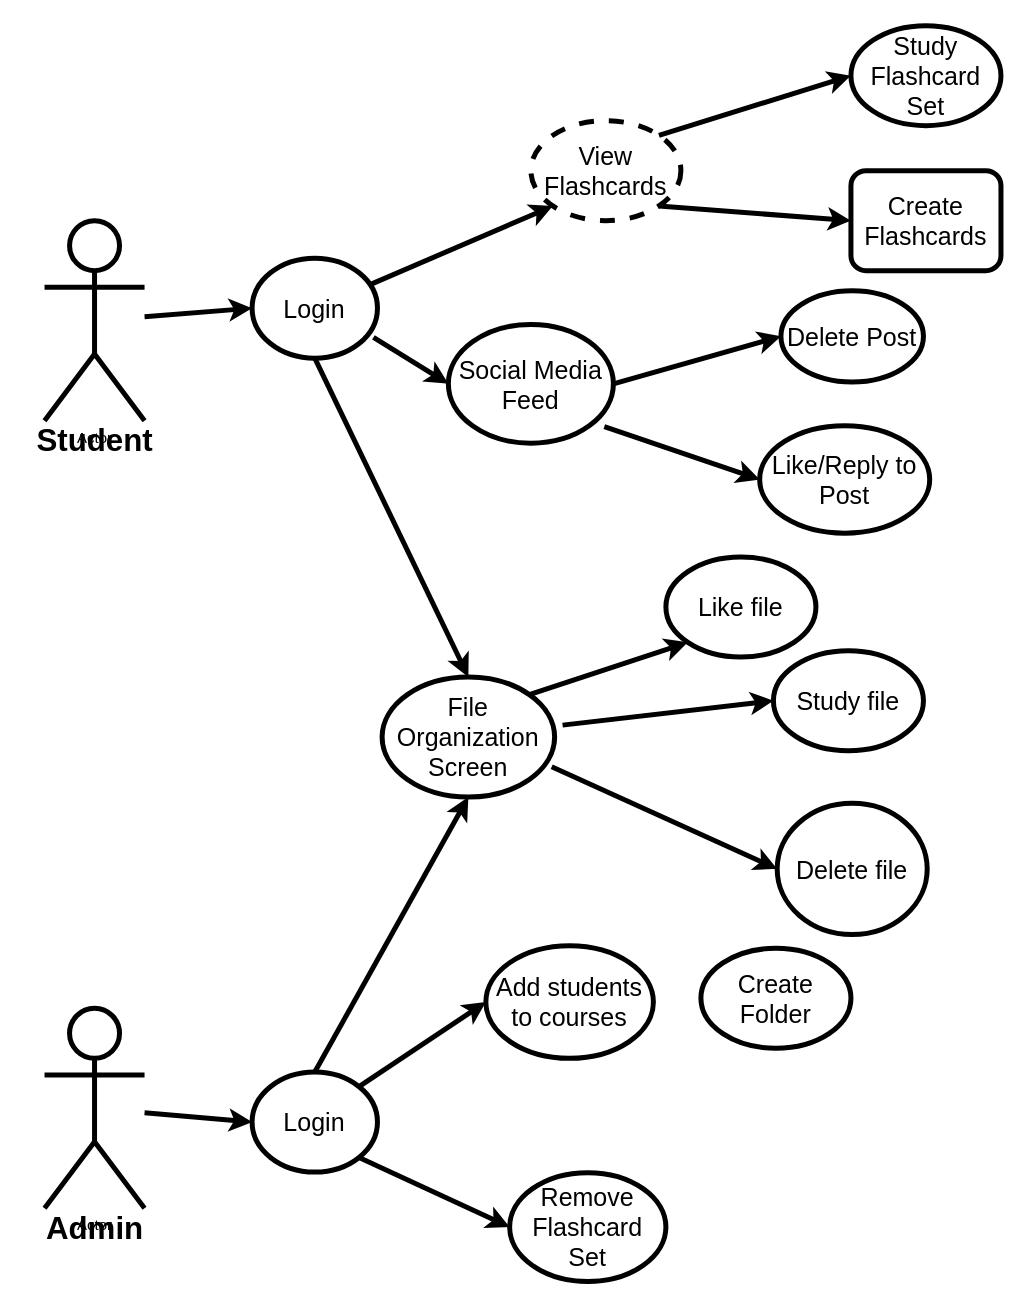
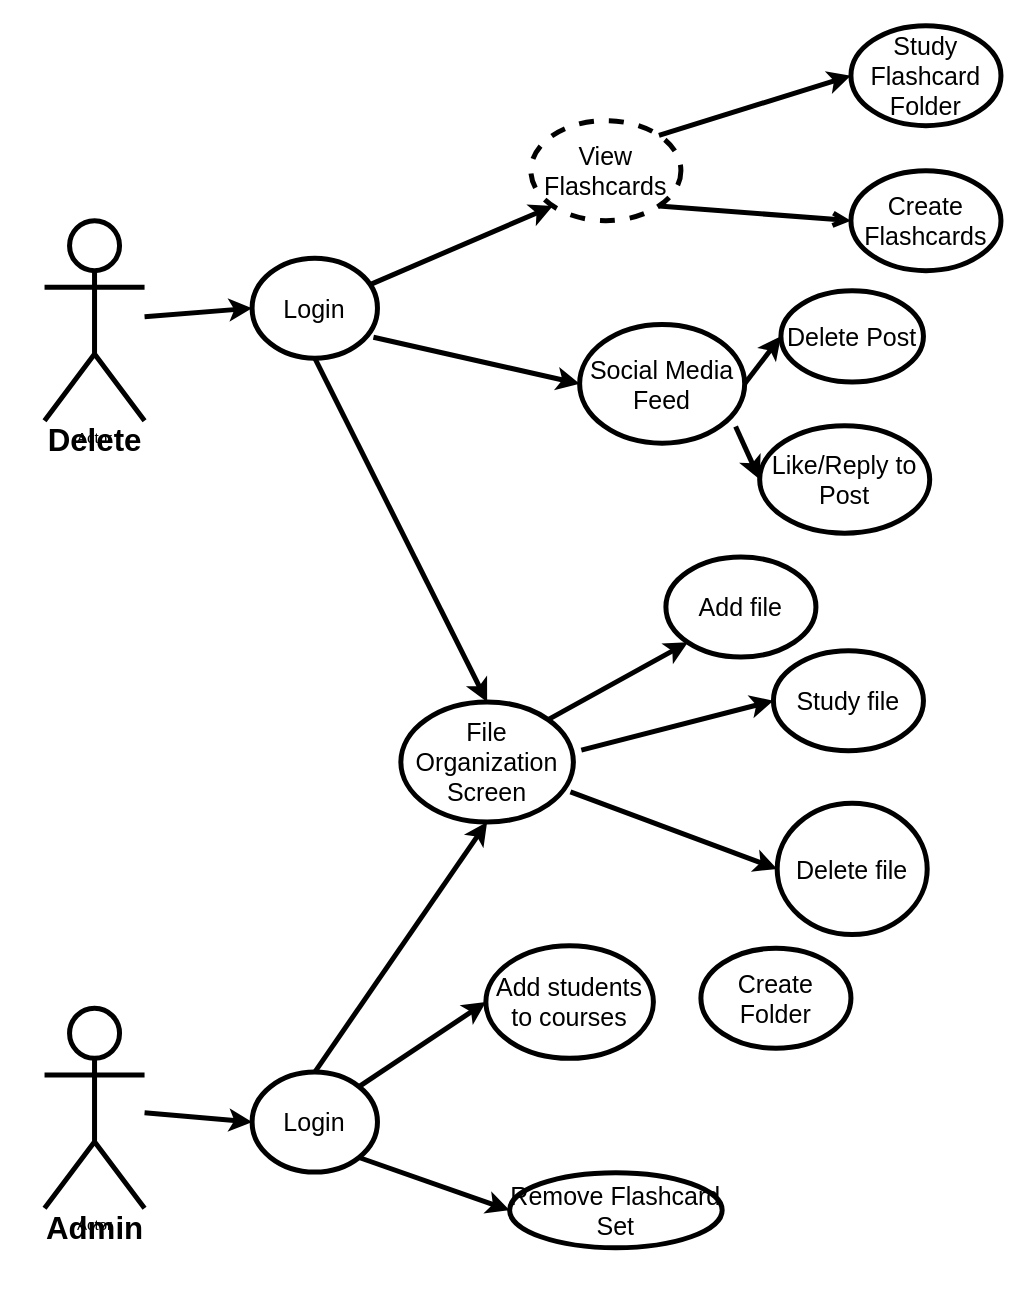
node "Study Flashcard Set": label "Study Flashcard Set" -> "Study Flashcard Folder"
edge "View Flashcards" -> "Create Flashcards": arrowhead classic -> open
node "Create Flashcards": shape rounded rectangle -> ellipse
node "Social Media Feed": moved (531, 384) -> (662, 384)
node "Student": label "Student" -> "Delete"
node "Like file": label "Like file" -> "Add file"
node "File Organization Screen": moved (468, 737) -> (487, 762)
node "Remove Flashcard Set": size 156x109 -> 213x75
